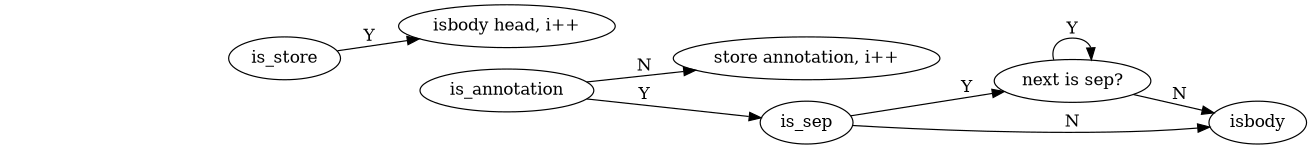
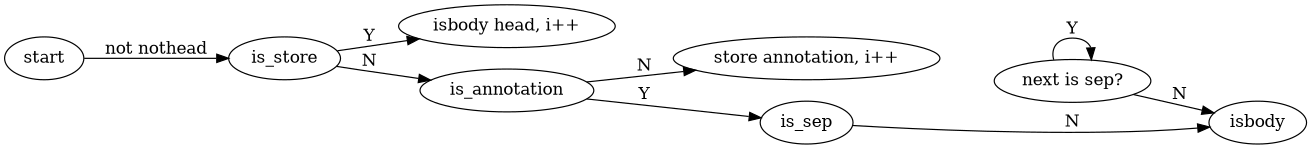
node "start": added
edge "is_store" -> "is_annotation": added, label "N"
edge "is_sep" -> "next is sep?": removed, label "Y"
